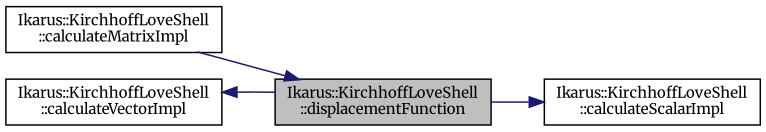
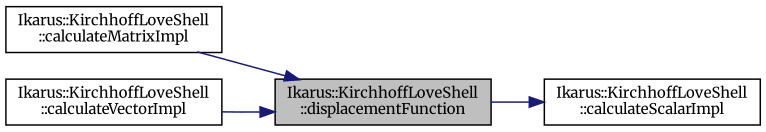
edge "Ikarus::KirchhoffLoveShell ::displacementFunction" -> "Ikarus::KirchhoffLoveShell ::calculateVectorImpl": reversed
